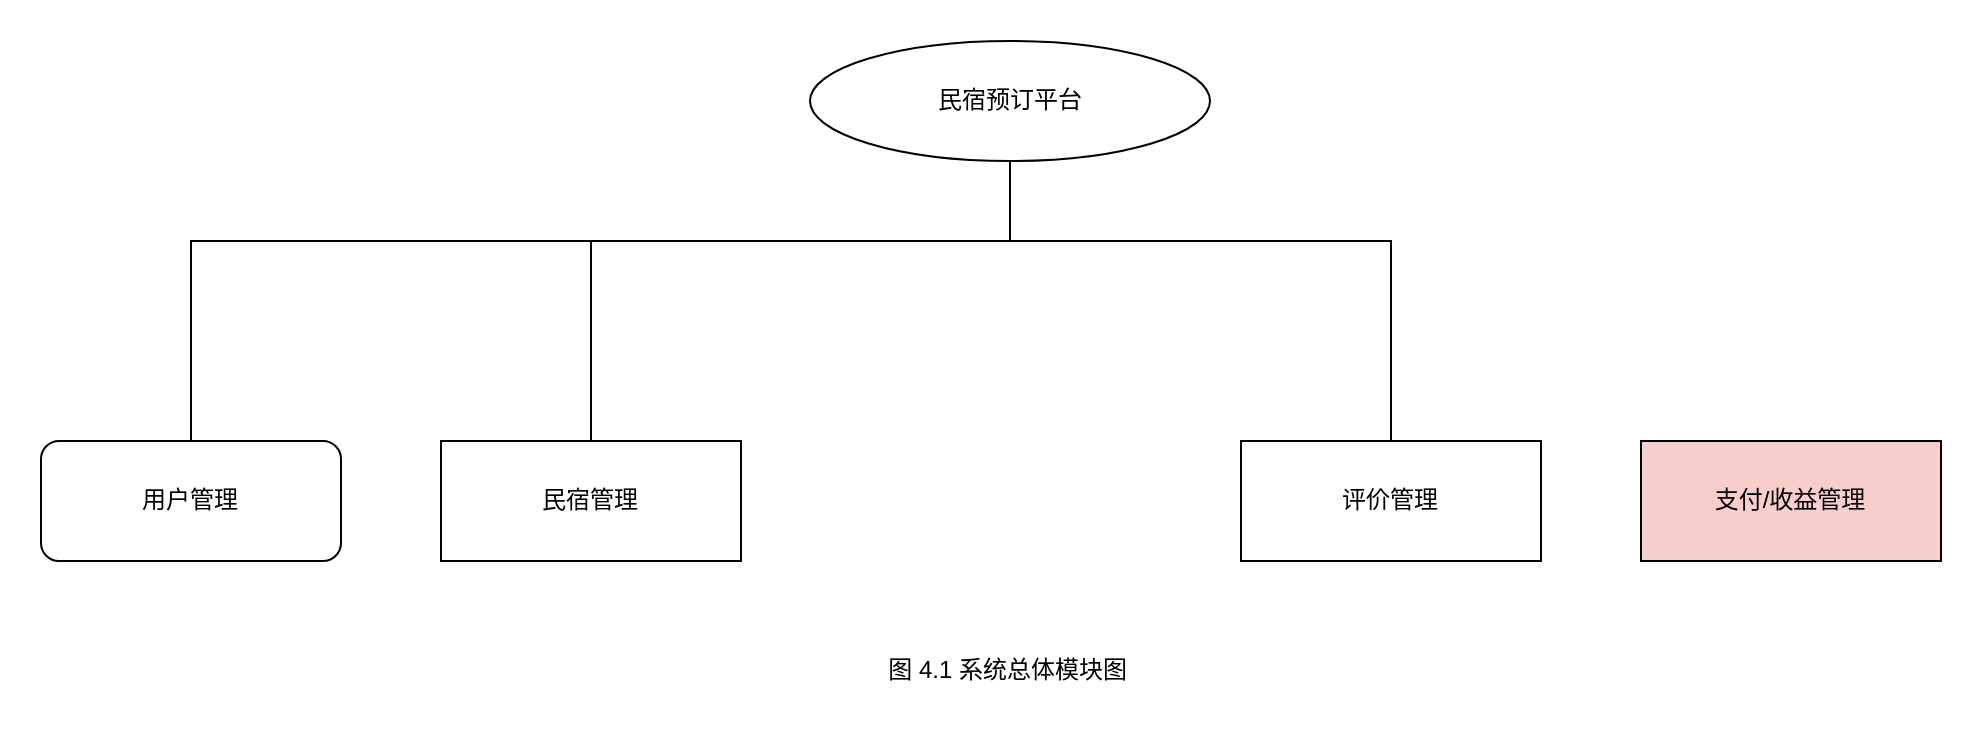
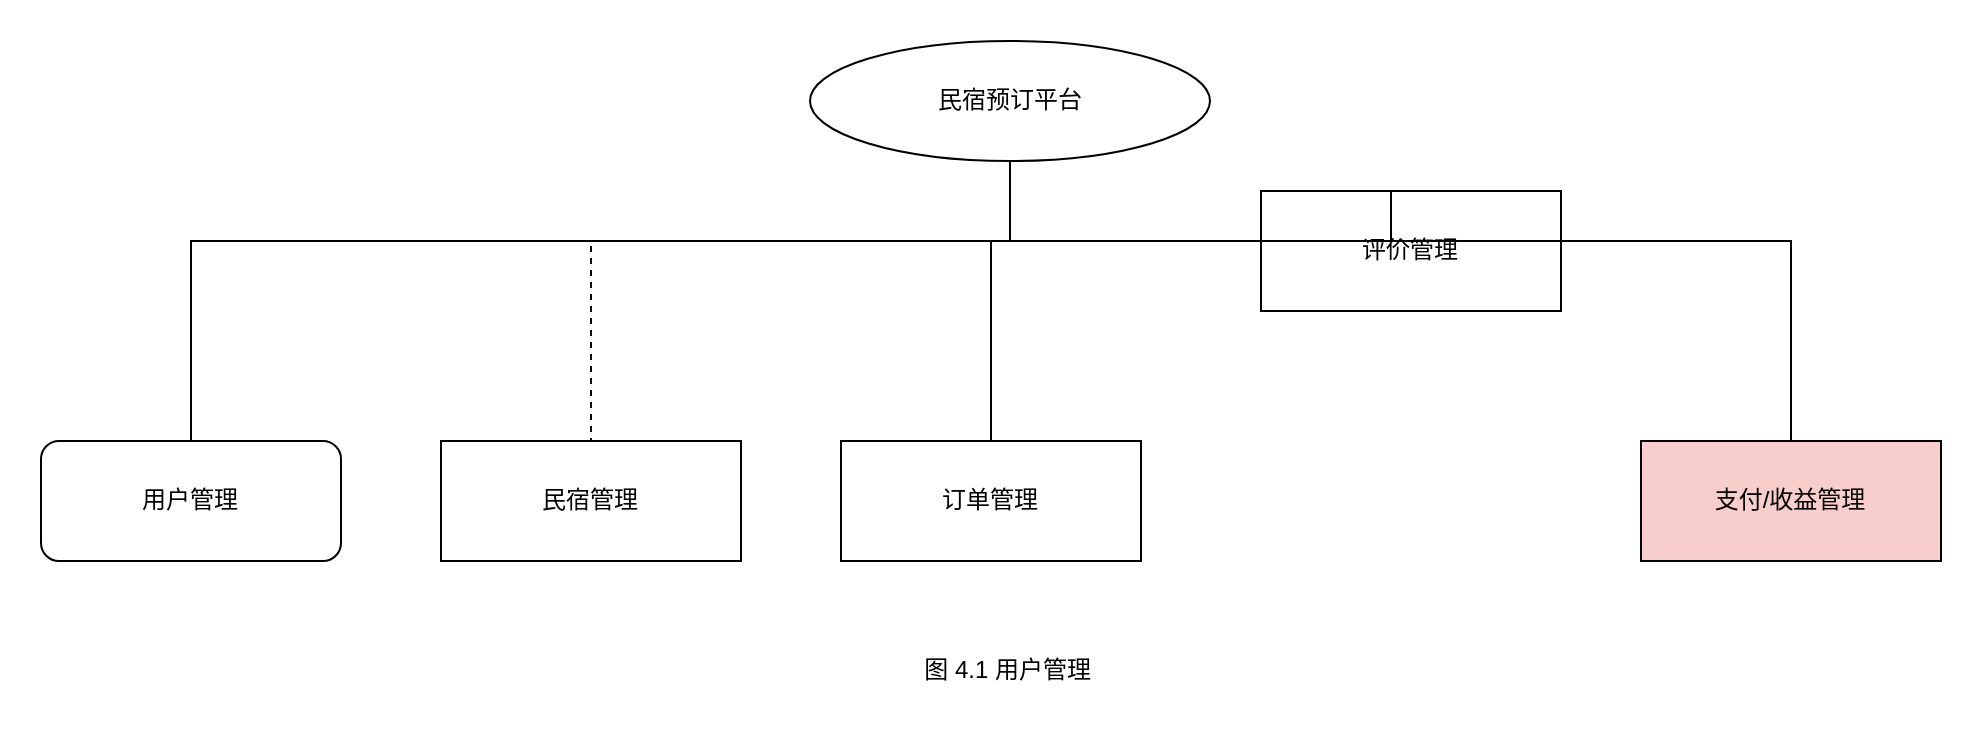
edge "民宿预订平台" -- "支付/收益管理": added
edge "民宿预订平台" -- "民宿管理": style solid -> dashed
edge "民宿预订平台" -- "订单管理": added
node "订单管理": added
node "评价管理": moved (1391, 501) -> (1411, 251)
node "图 4.1 系统总体模块图": label "图 4.1 系统总体模块图" -> "图 4.1 用户管理"
